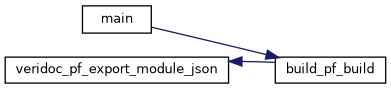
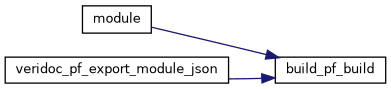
node "main": label "main" -> "module"
edge "build_pf_build" -> "veridoc_pf_export_module_json": reversed
